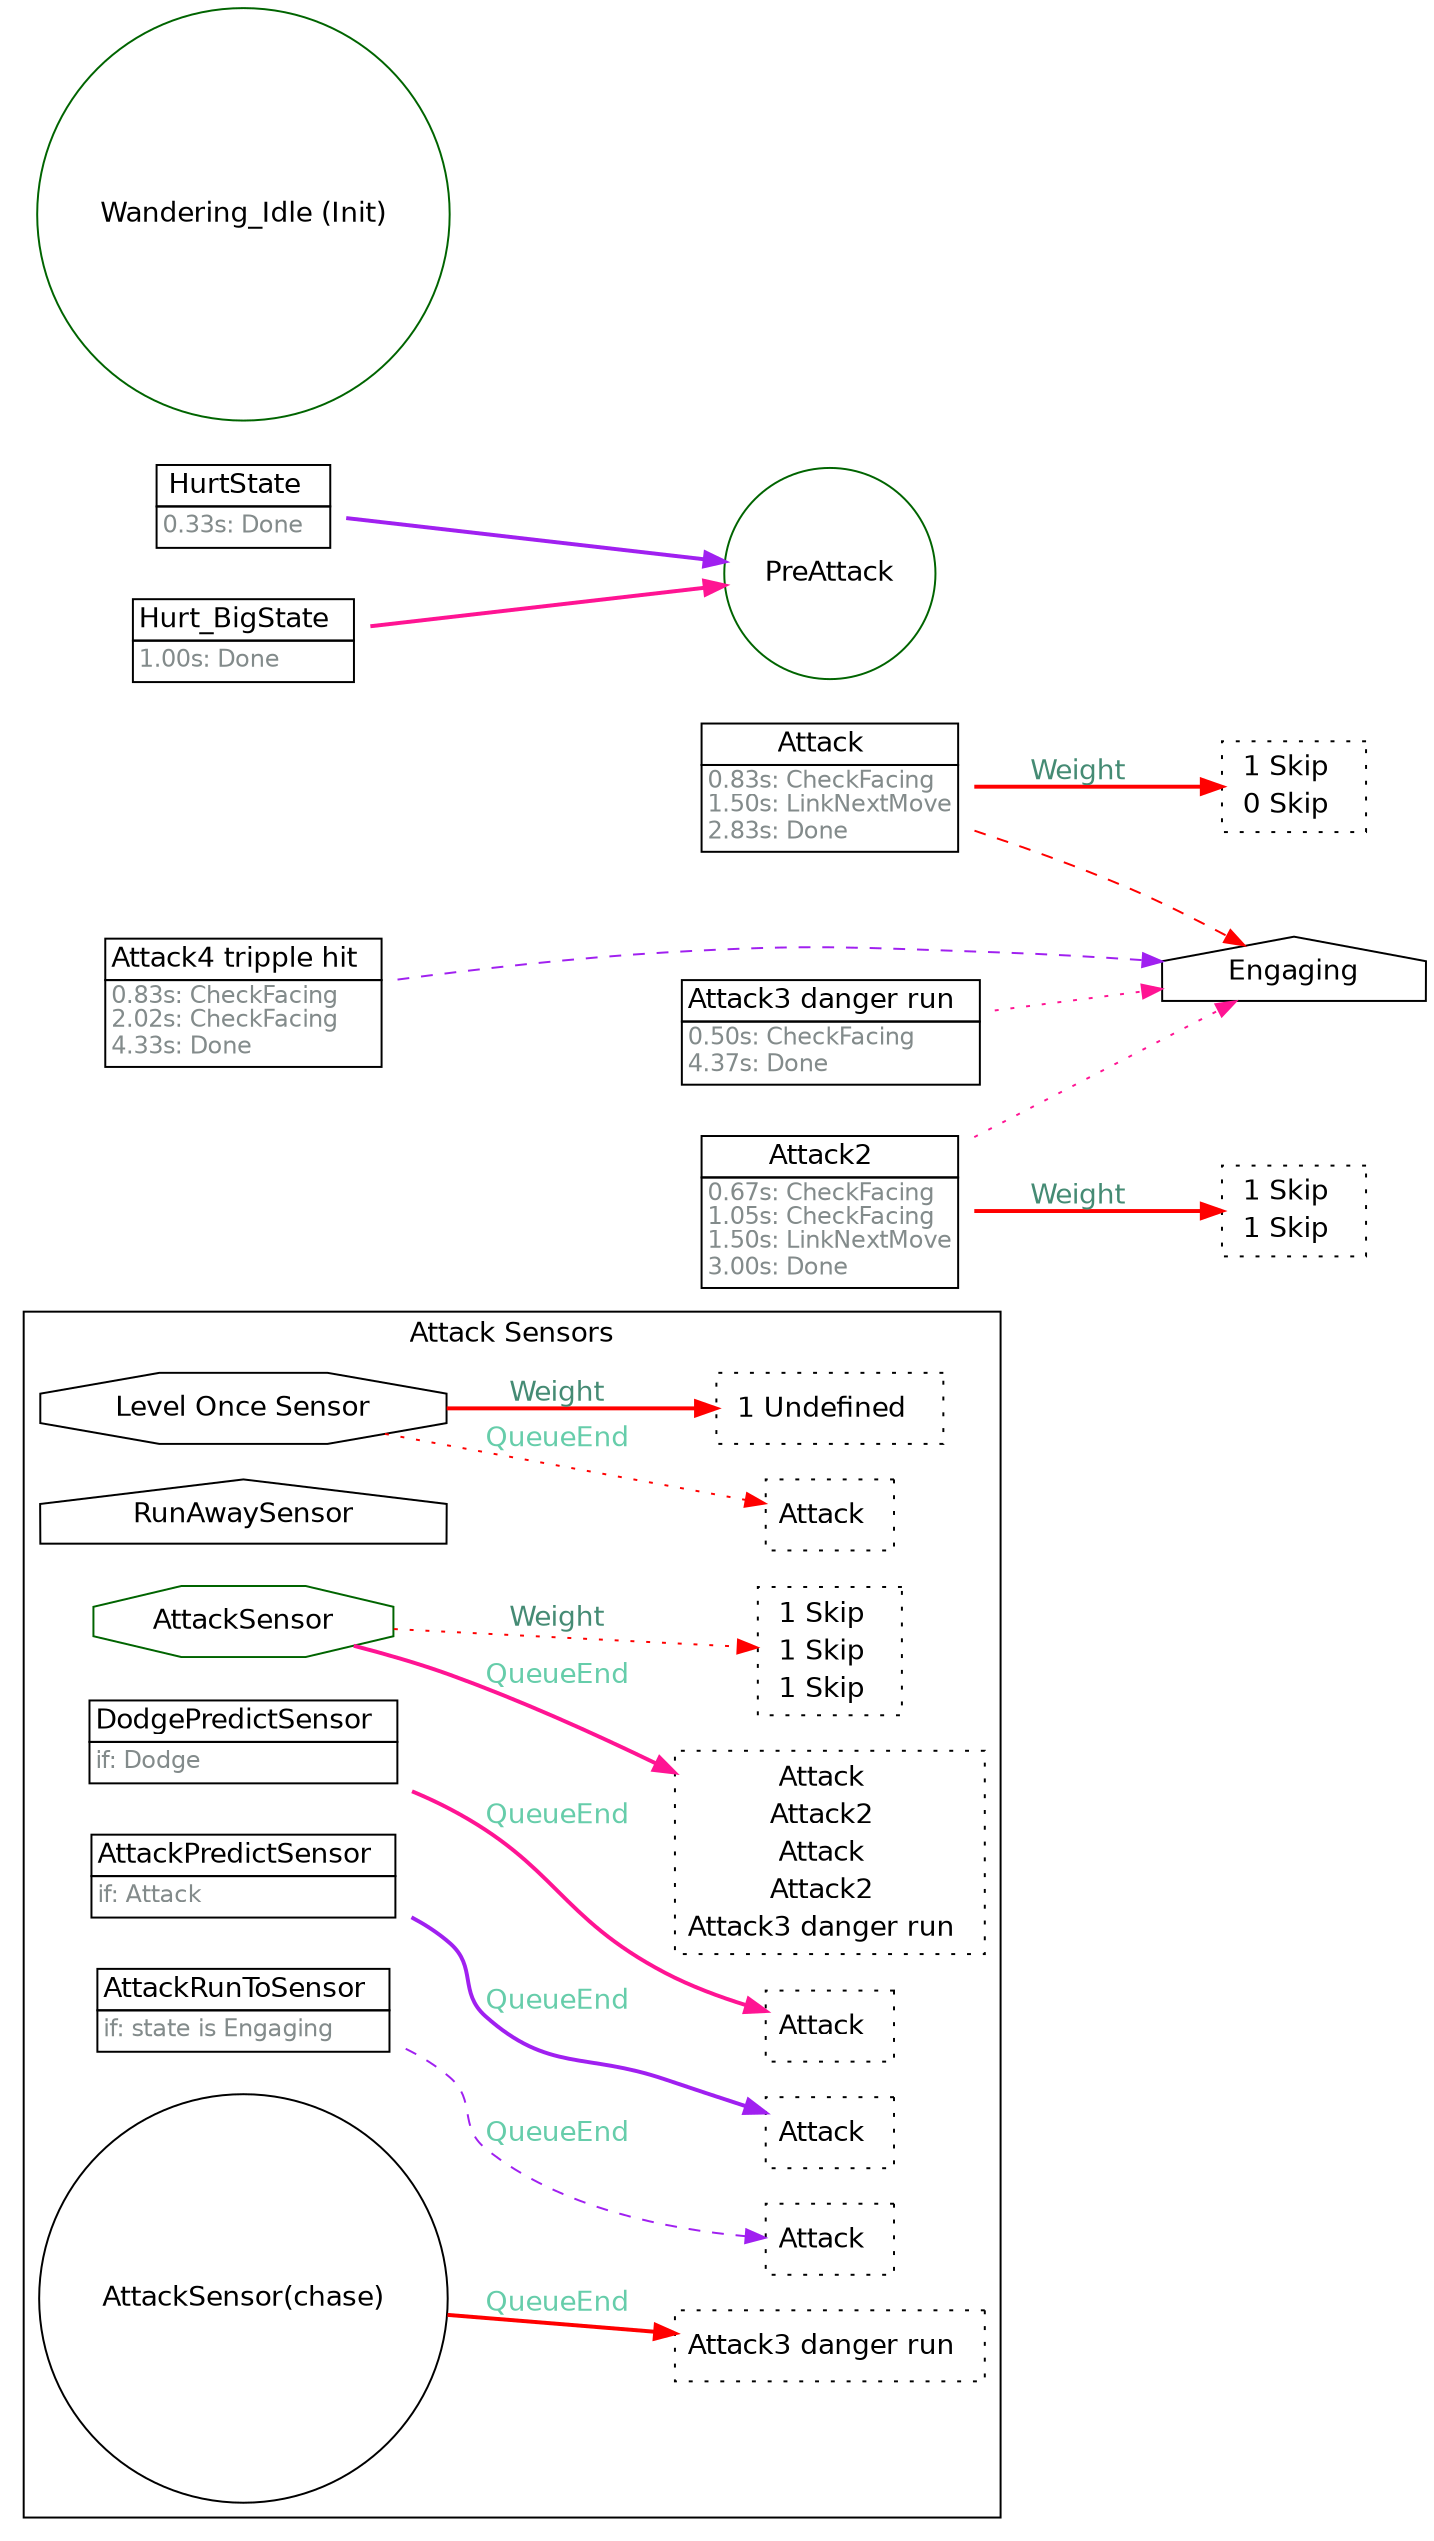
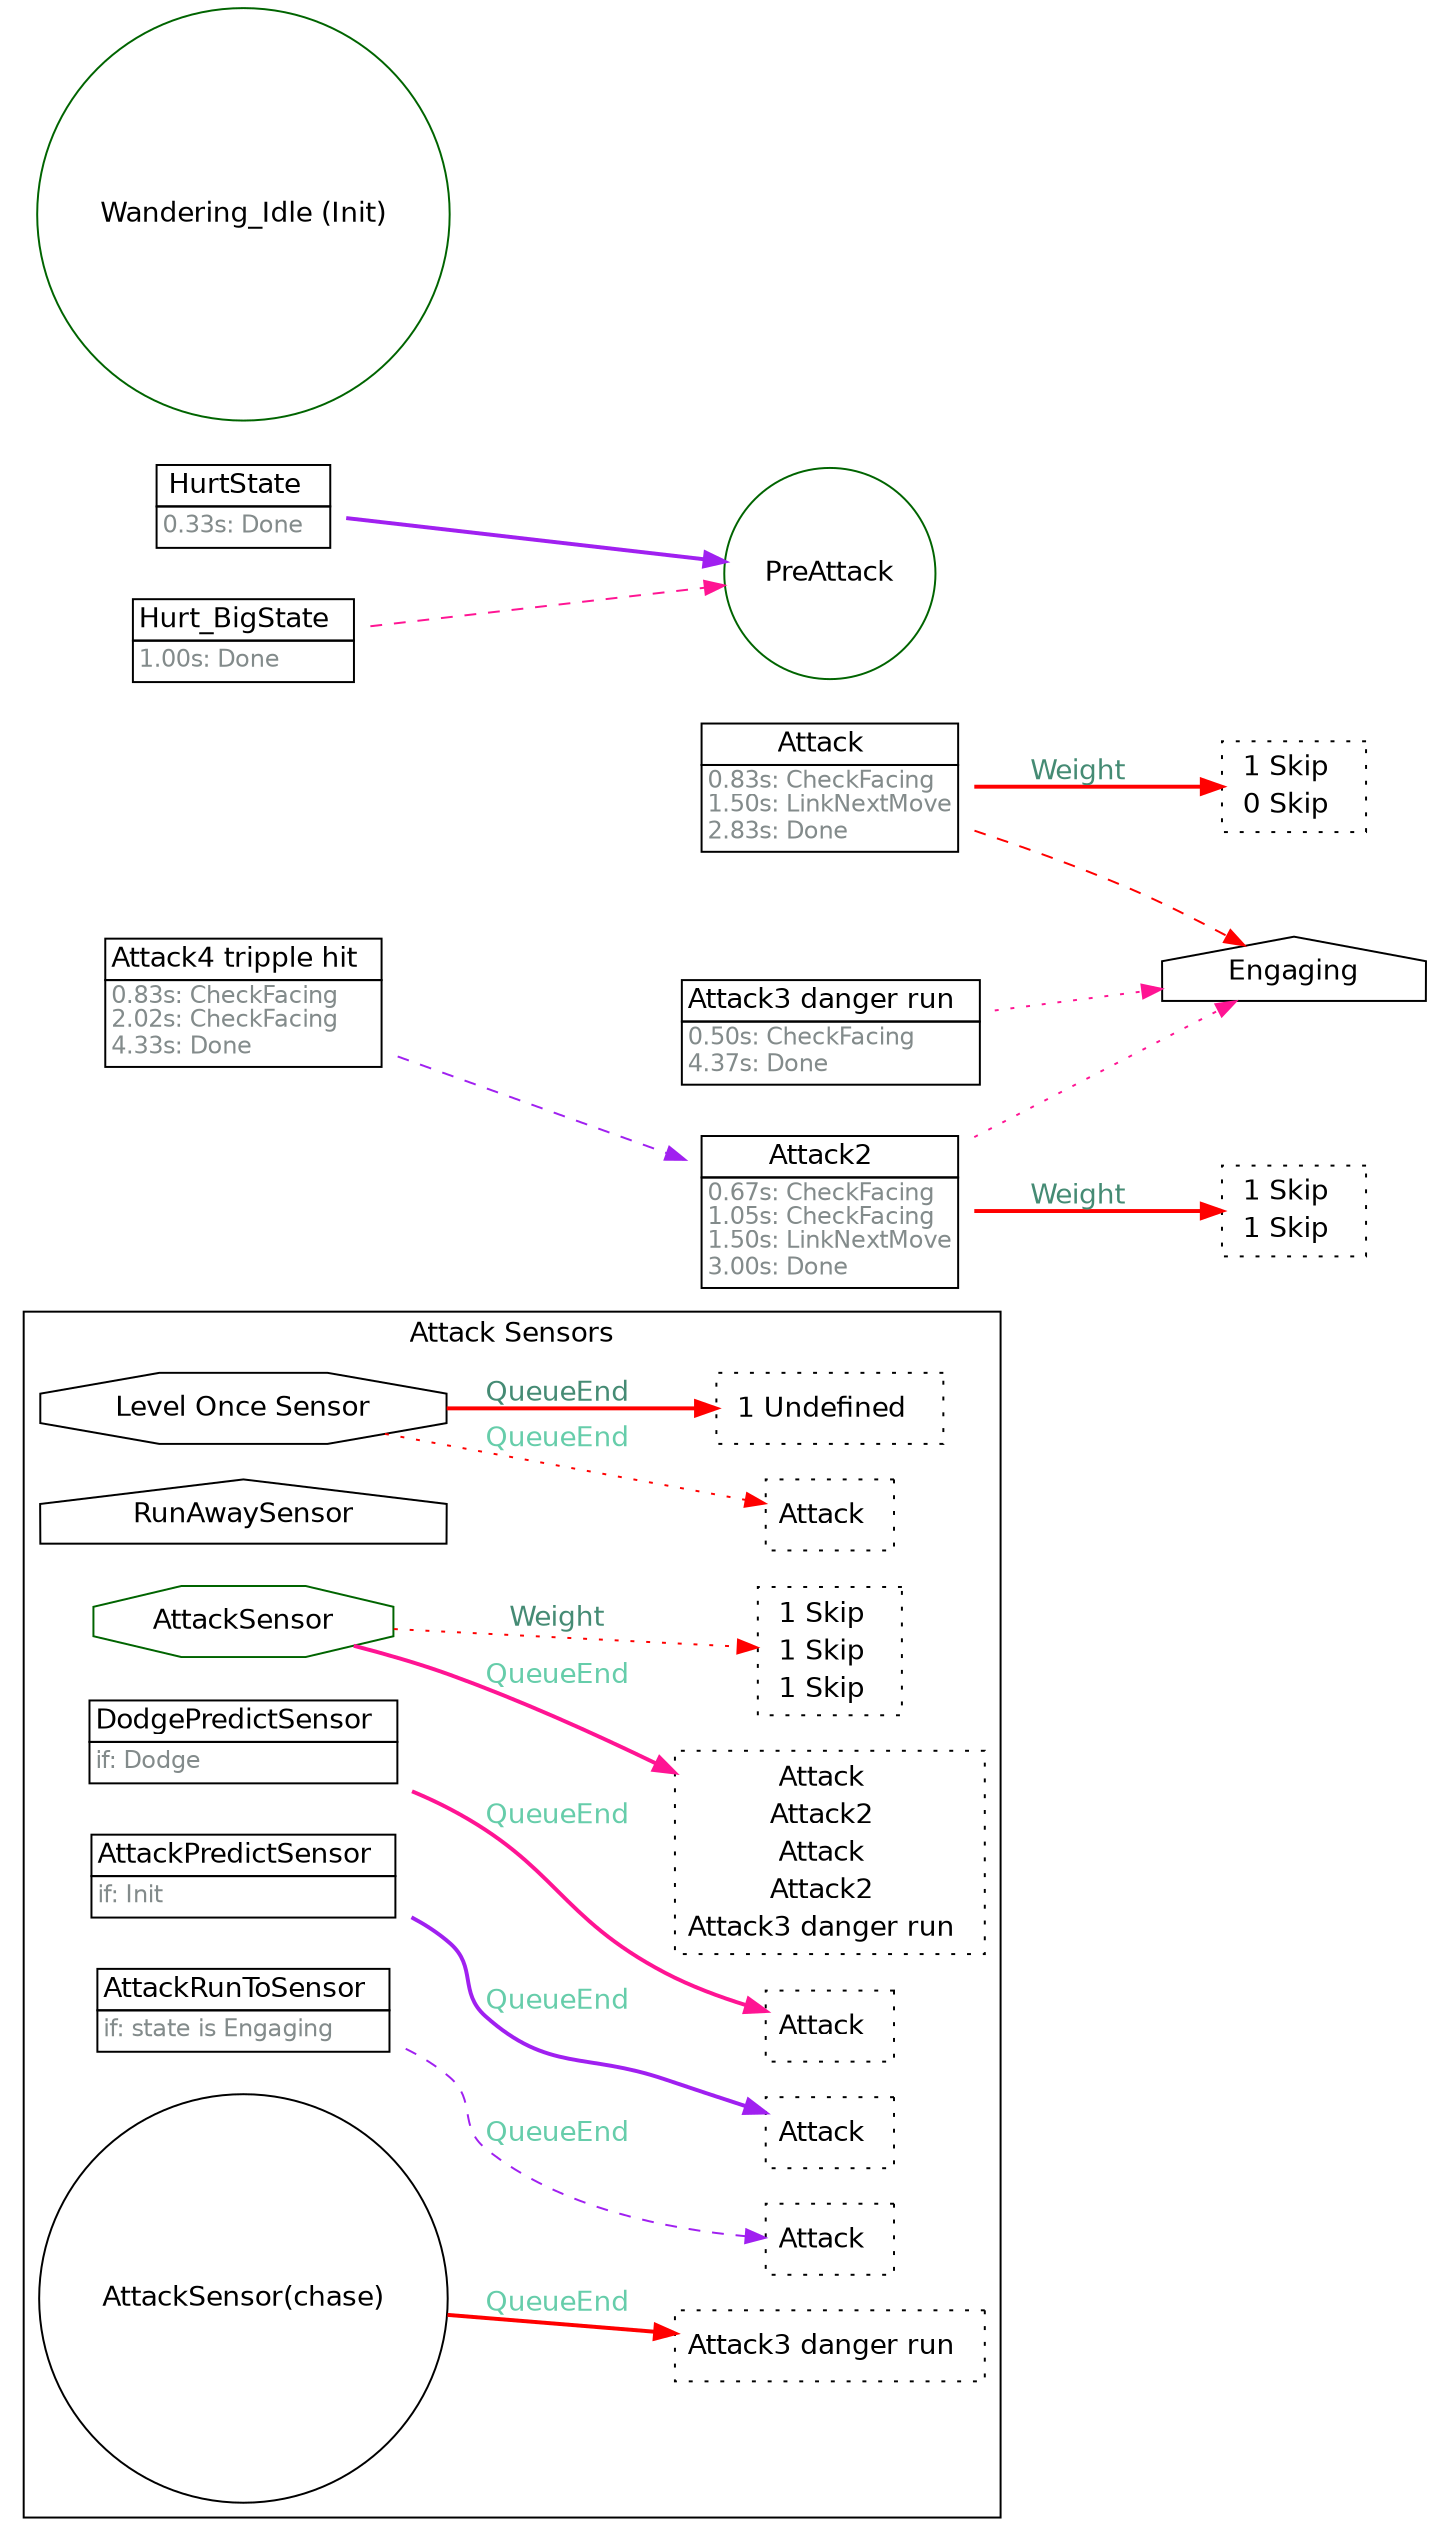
edge "Hurt_BigState" -> "PreAttack": style bold -> dashed
edge "Attack4 tripple hit" -> "Engaging": now "Attack4 tripple hit" -> "Attack2"
edge "Level Once Sensor" -> "1 Undefined": label "Weight" -> "QueueEnd"
node "AttackPredictSensor": text "if: Attack" -> "if: Init"
